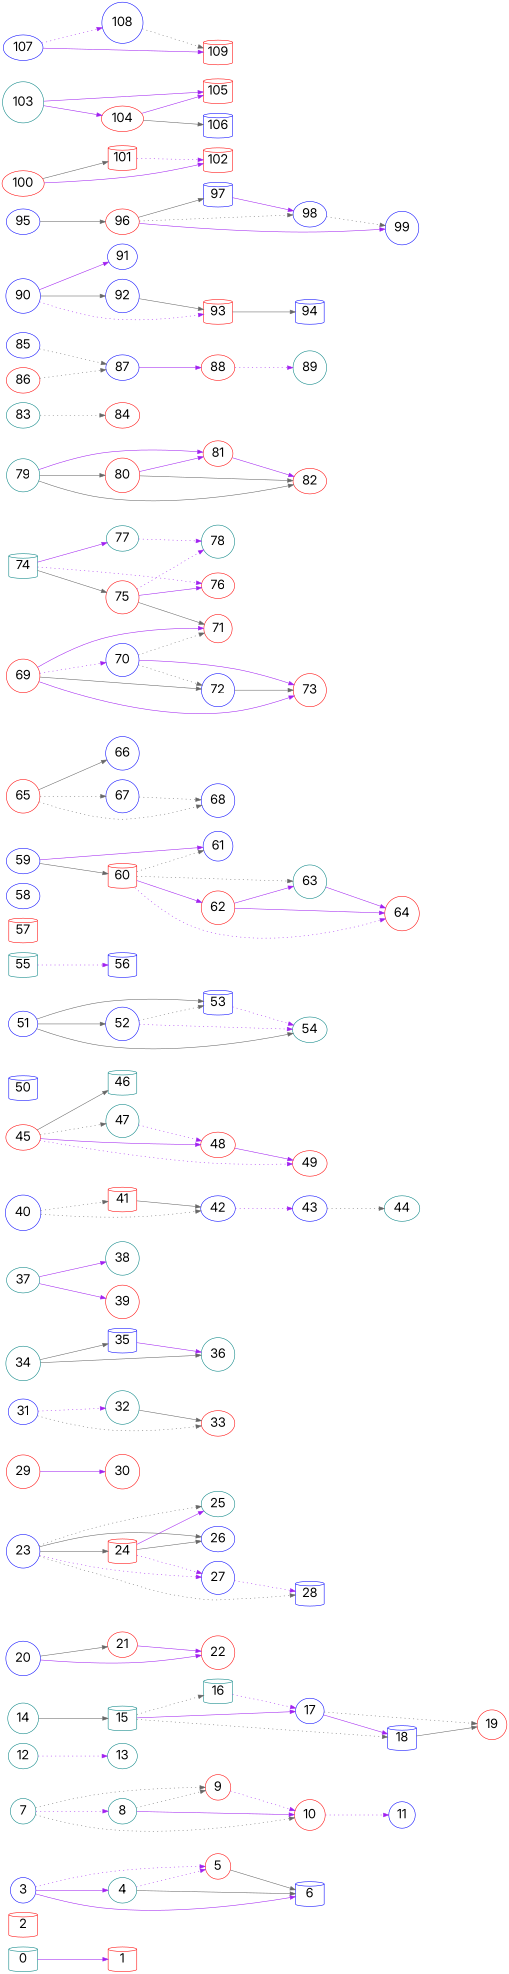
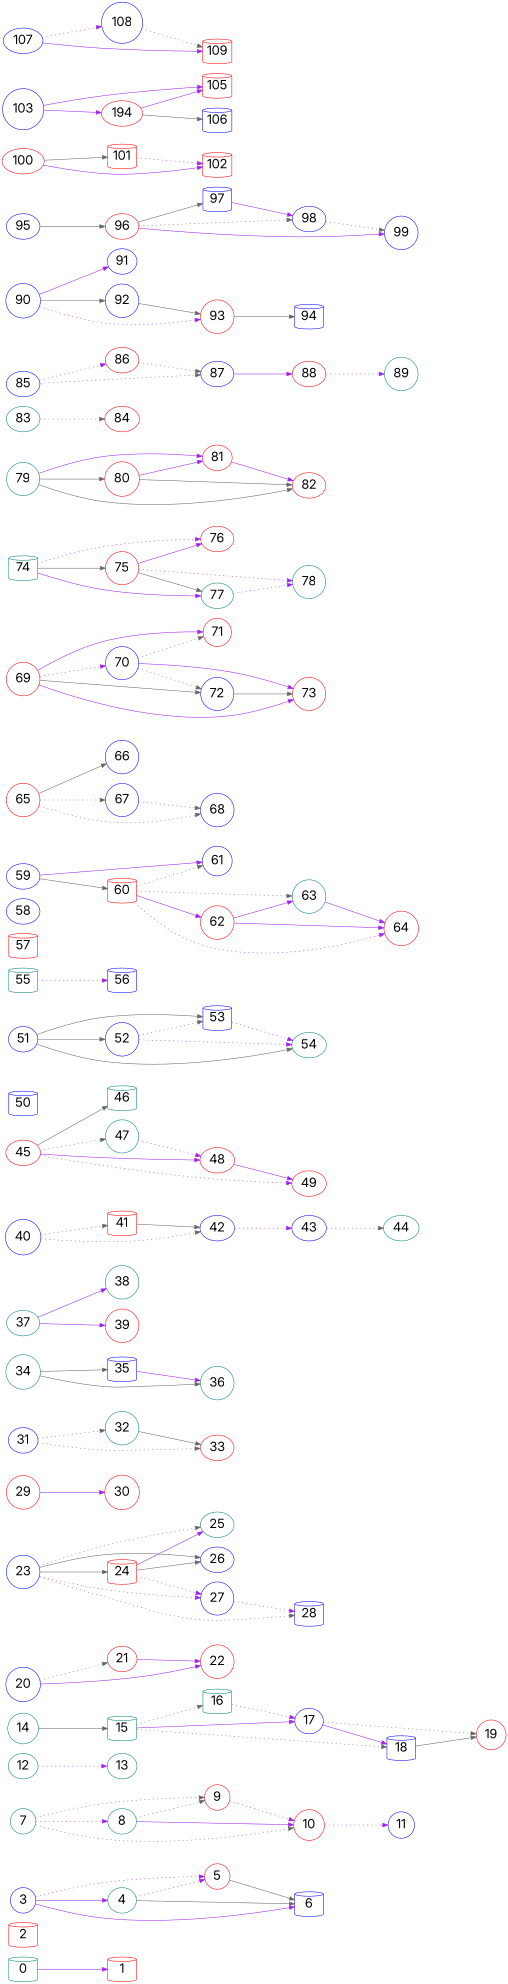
node "103": color teal -> blue
node "104": label "104" -> "194"
node "93": shape cylinder -> circle
edge "85" -> "86": added
edge "75" -> "71": now "75" -> "77"
edge "31" -> "32": color purple -> gray40
edge "20" -> "21": style solid -> dotted
